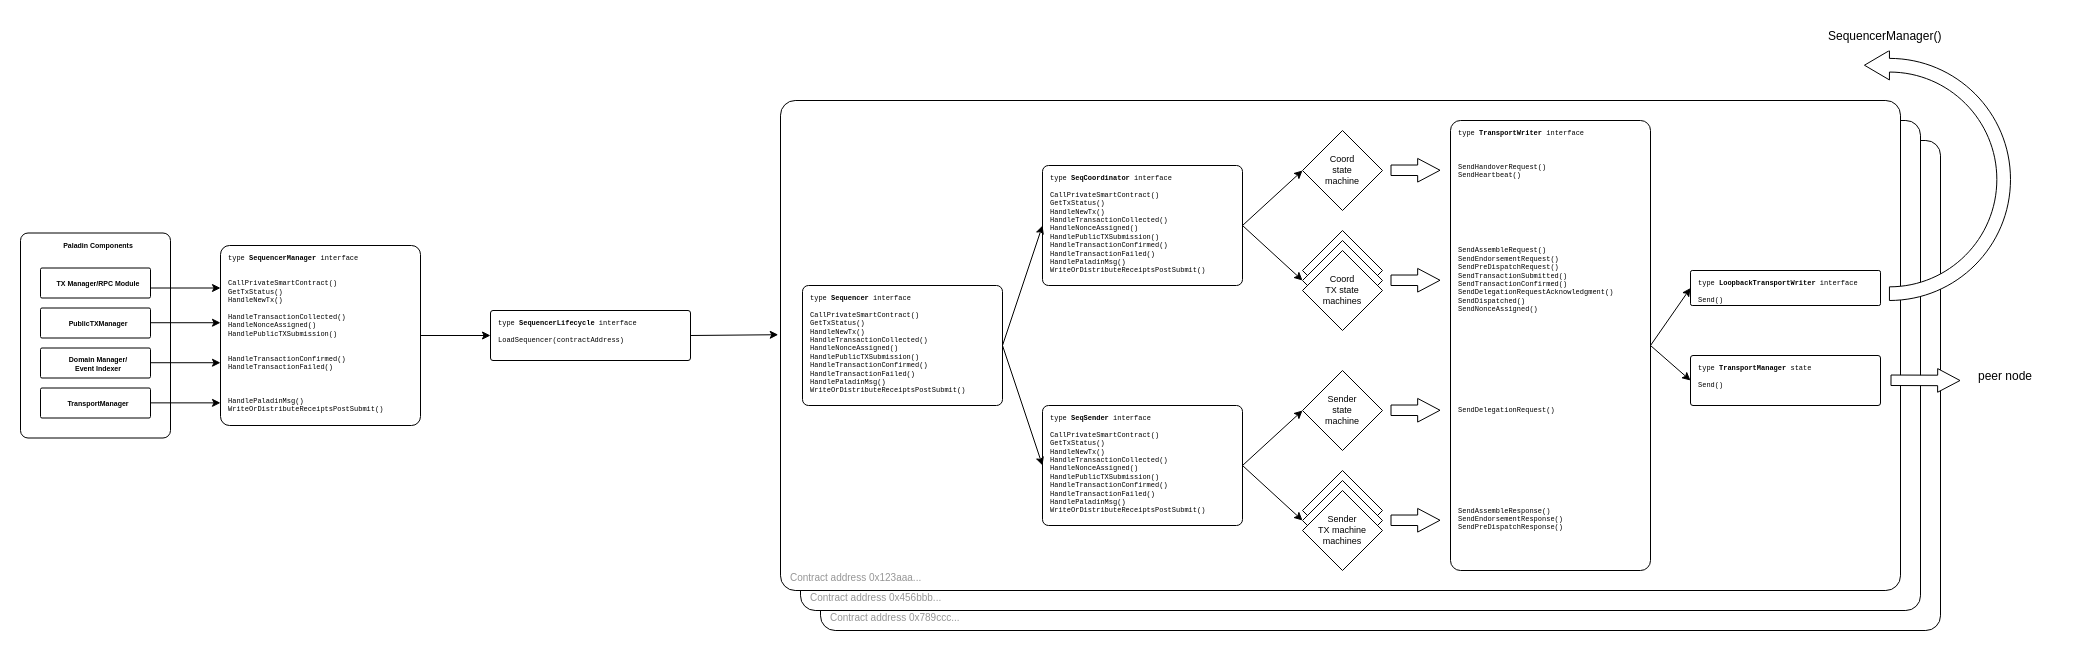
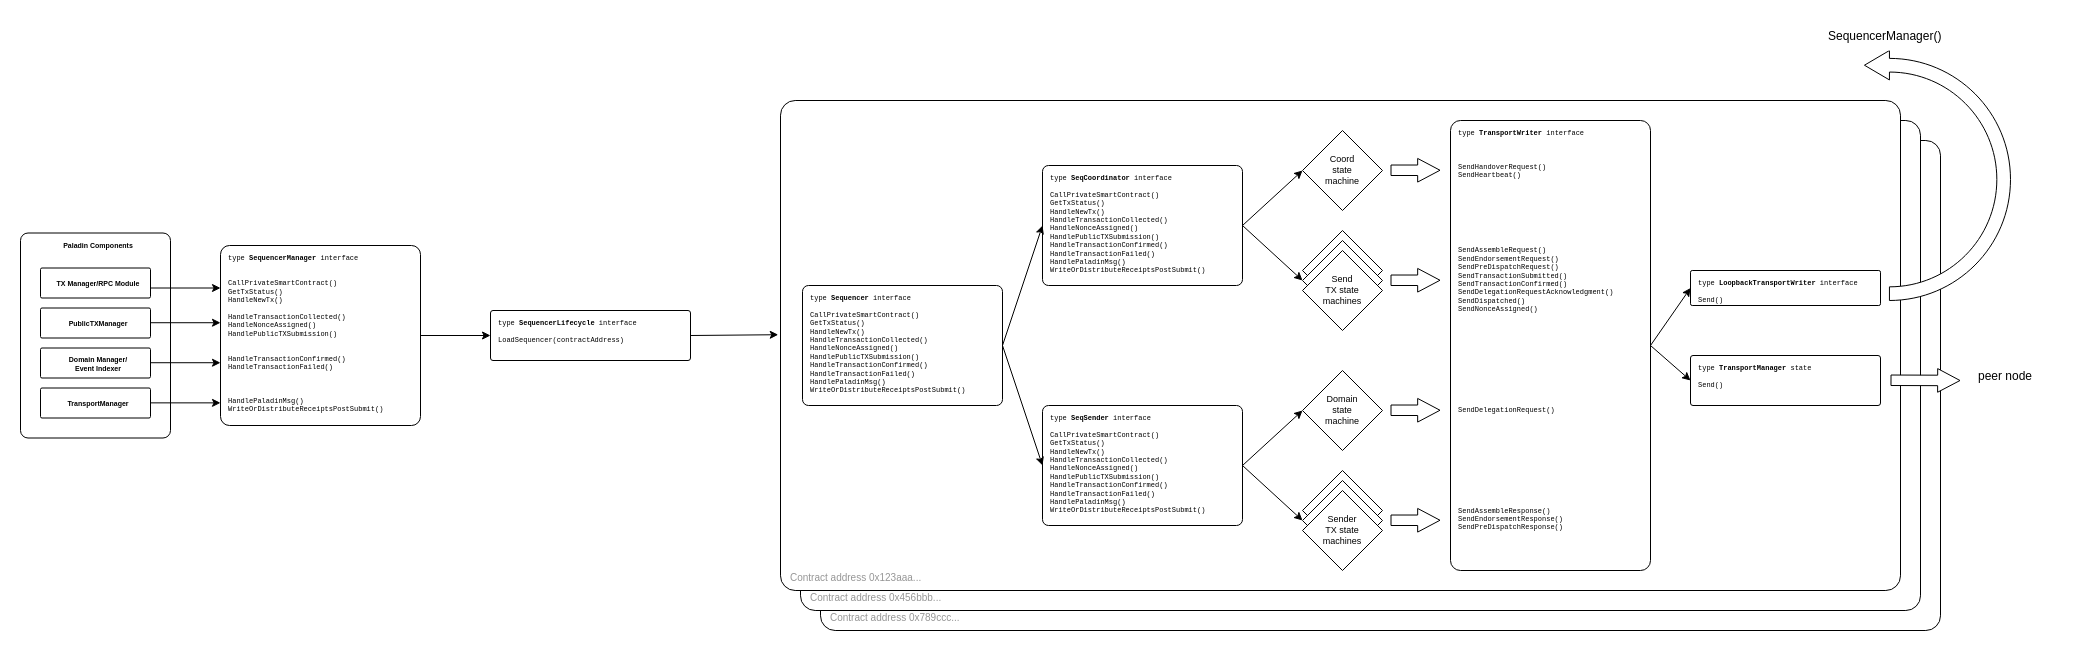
node "Coord TX state machines": label "Coord TX state machines" -> "Send TX state machines"
node "Sender state machine": label "Sender state machine" -> "Domain state machine"
node "Sender TX machine machines": label "Sender TX machine machines" -> "Sender TX state machines"
